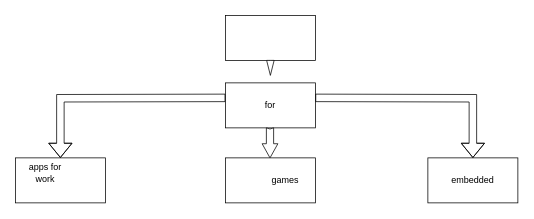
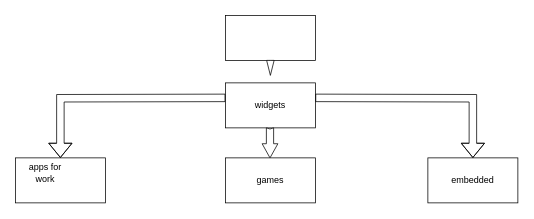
node "for": label "for" -> "widgets"
node "games": moved (285, 180) -> (270, 180)
